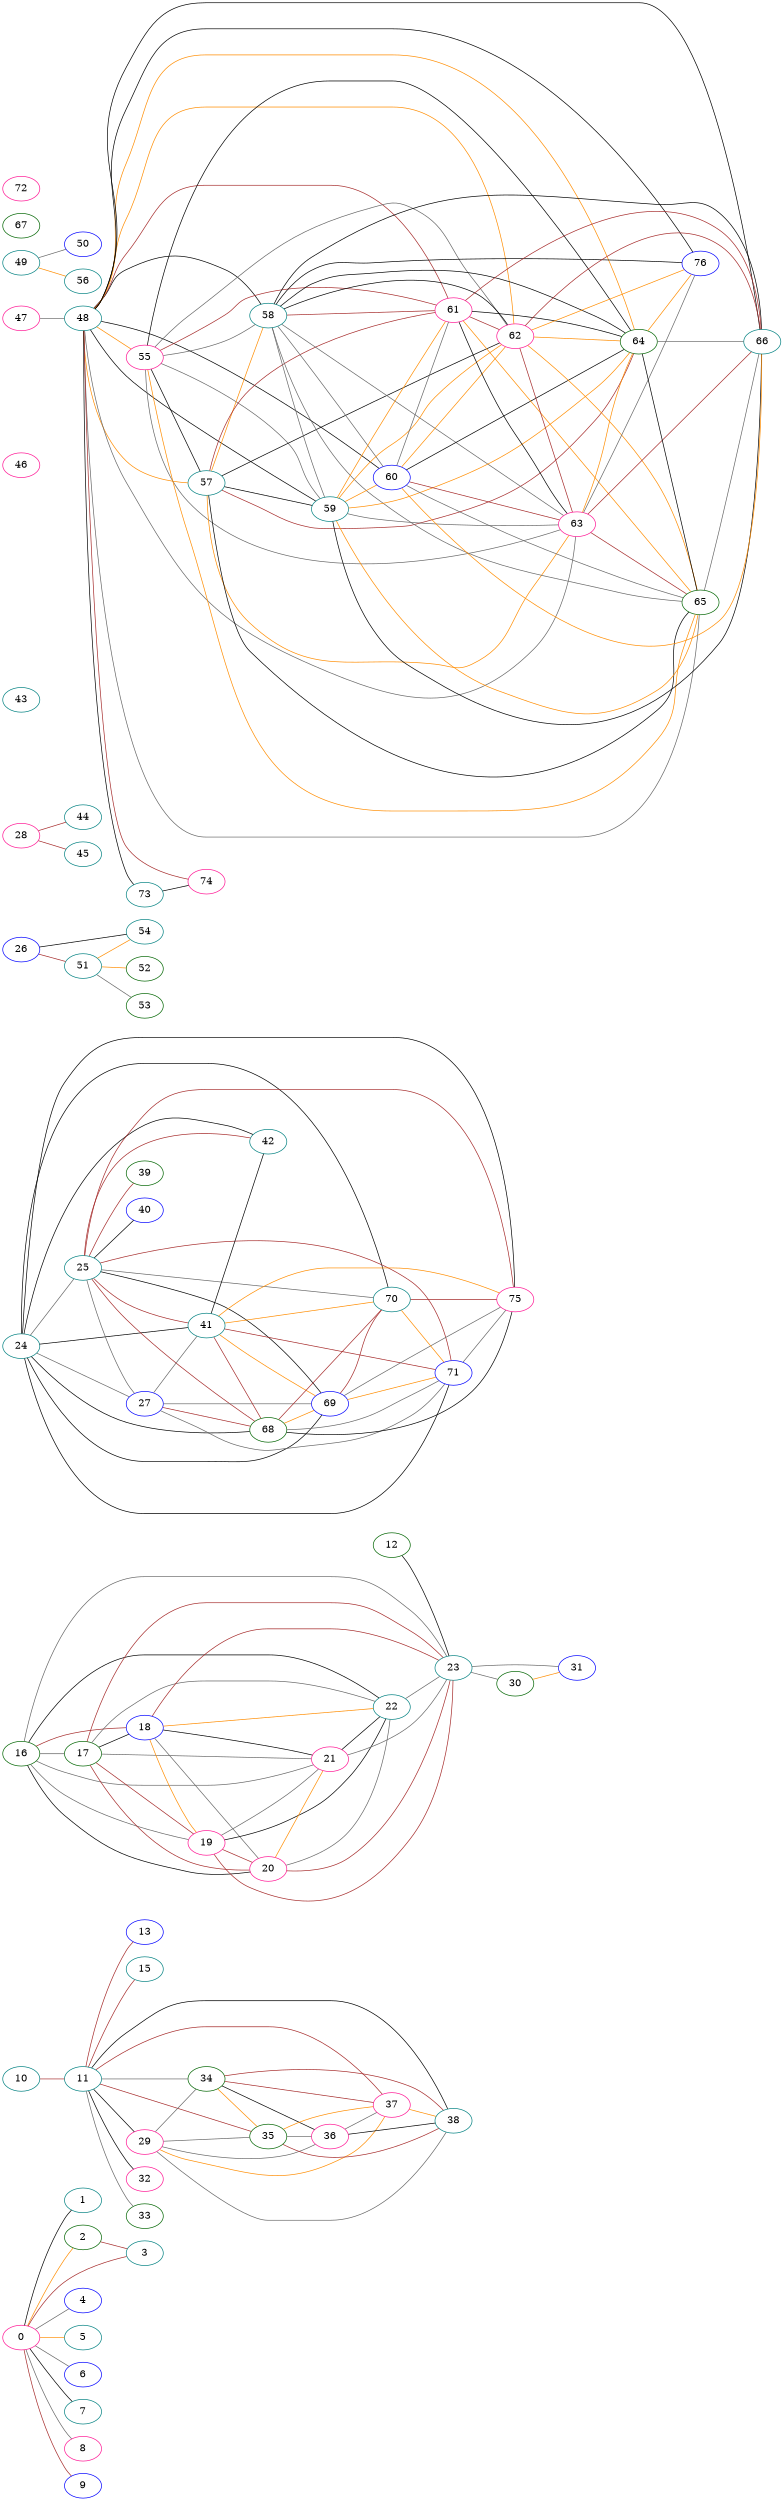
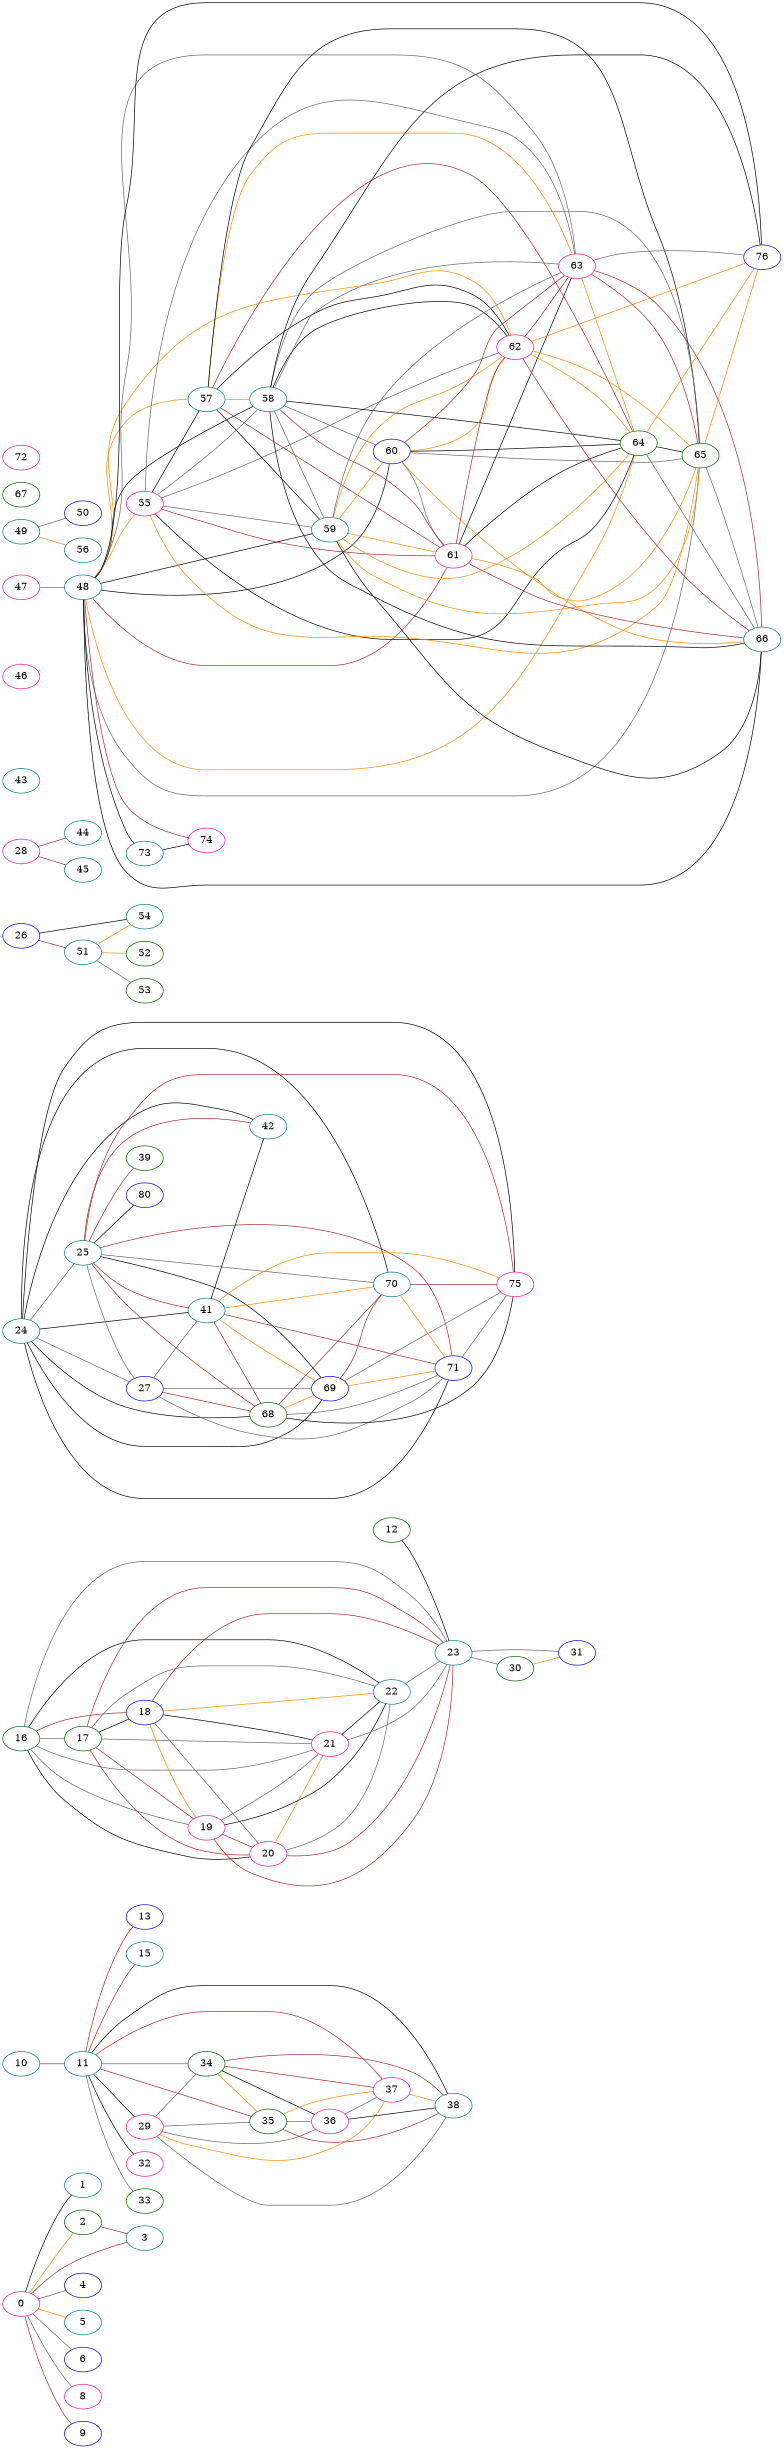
edge "76" -- "65": added
node "40": label "40" -> "80"
node "7": removed
